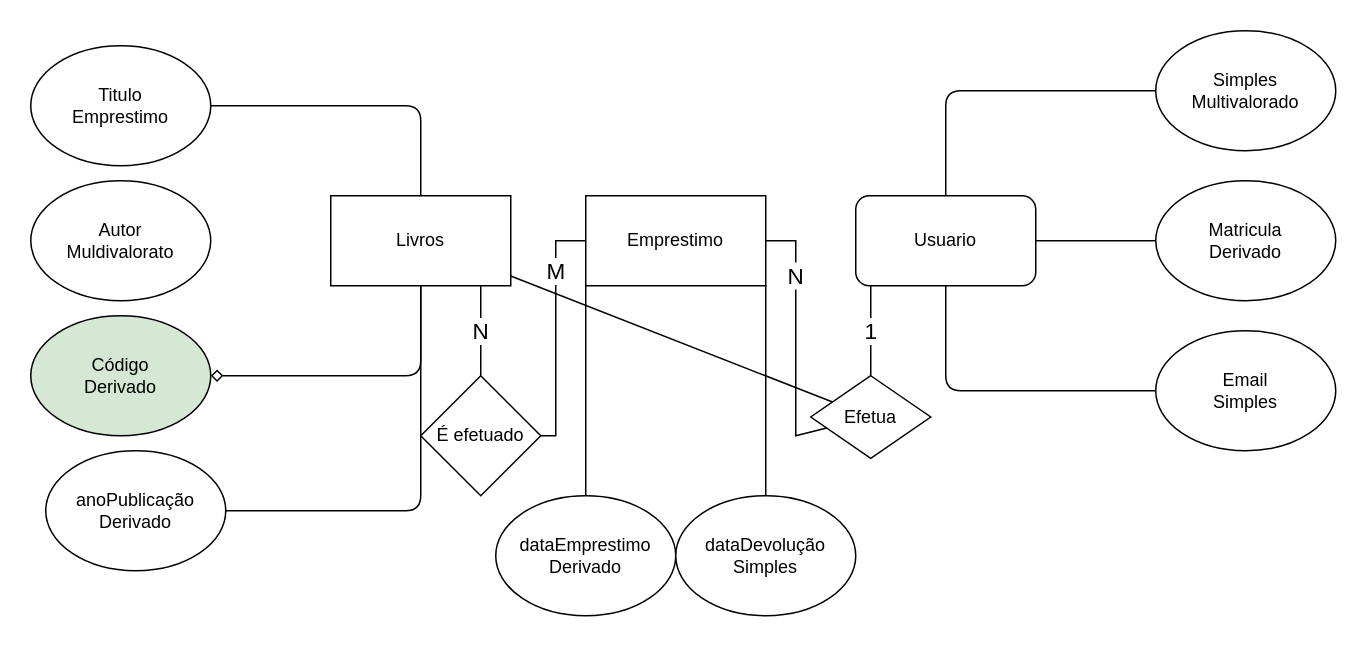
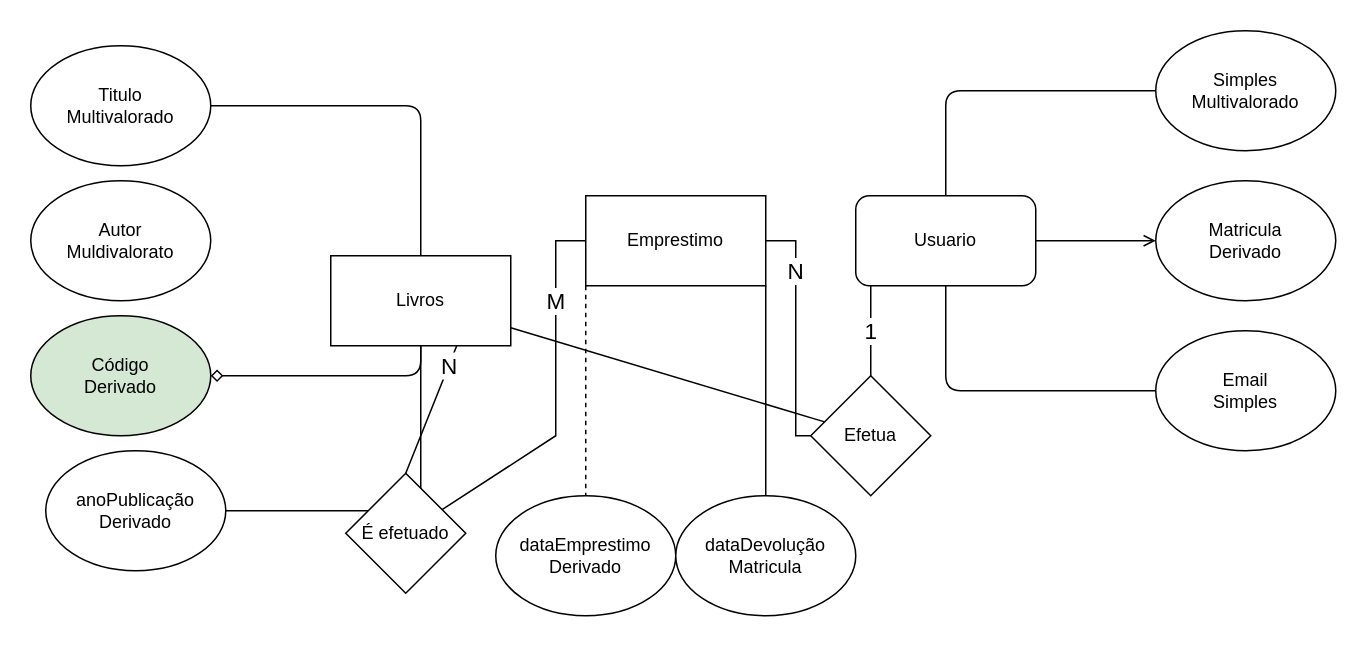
node "Titulo Emprestimo": label "Titulo Emprestimo" -> "Titulo Multivalorado"
node "Livros": moved (421, 241) -> (421, 301)
edge "Usuario" -- "Matricula Derivado": arrowhead none -> open
edge "Emprestimo" -- "dataEmprestimo Derivado": style solid -> dashed
node "Efetua": size 120x83 -> 120x120
node "É efetuado": moved (481, 436) -> (406, 533)
node "dataDevolução Simples": label "dataDevolução Simples" -> "dataDevolução Matricula"
